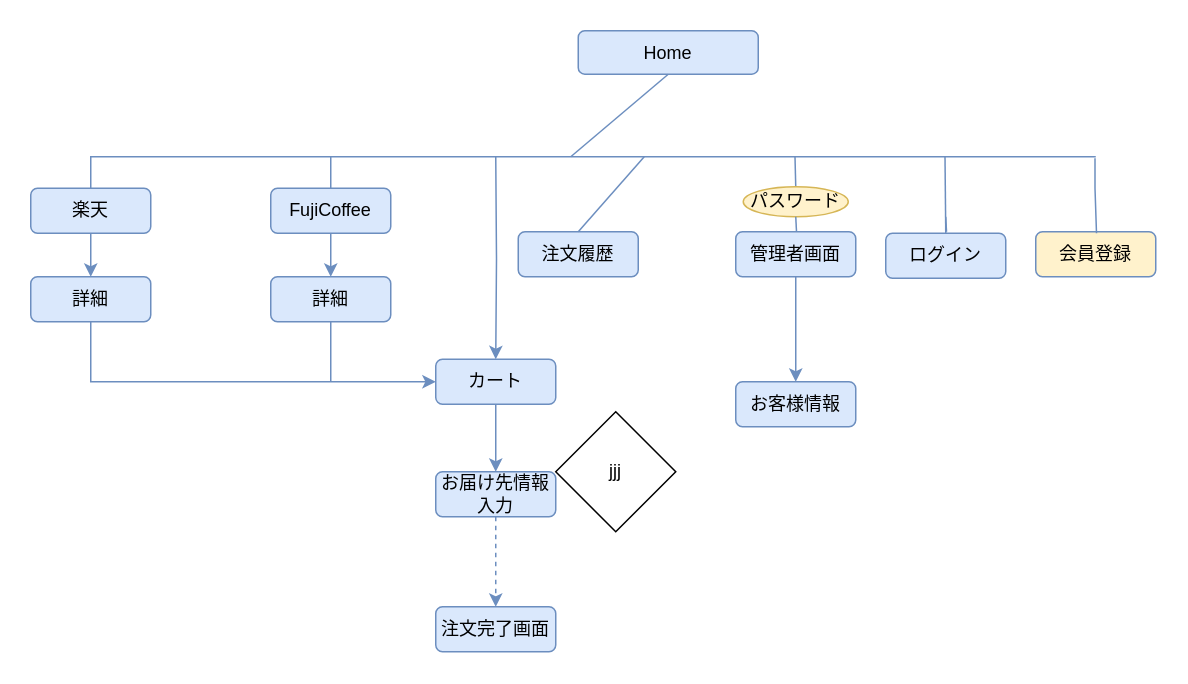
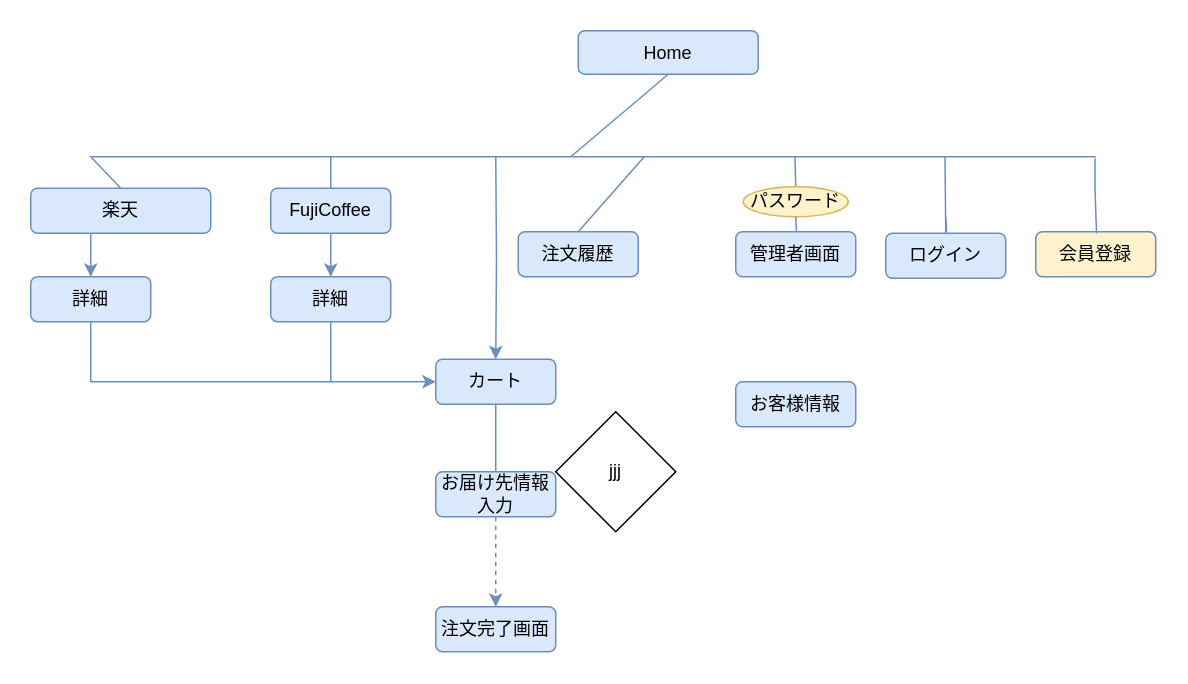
node "楽天": size 120x45 -> 180x45
edge "管理者画面" -> "お客様情報": removed
edge "カート" -> "お届け先情報入力": arrowhead classic -> none
